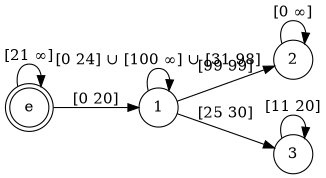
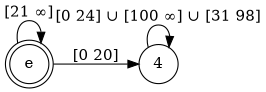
node "2": removed
node "1": label "1" -> "4"
node "3": removed
